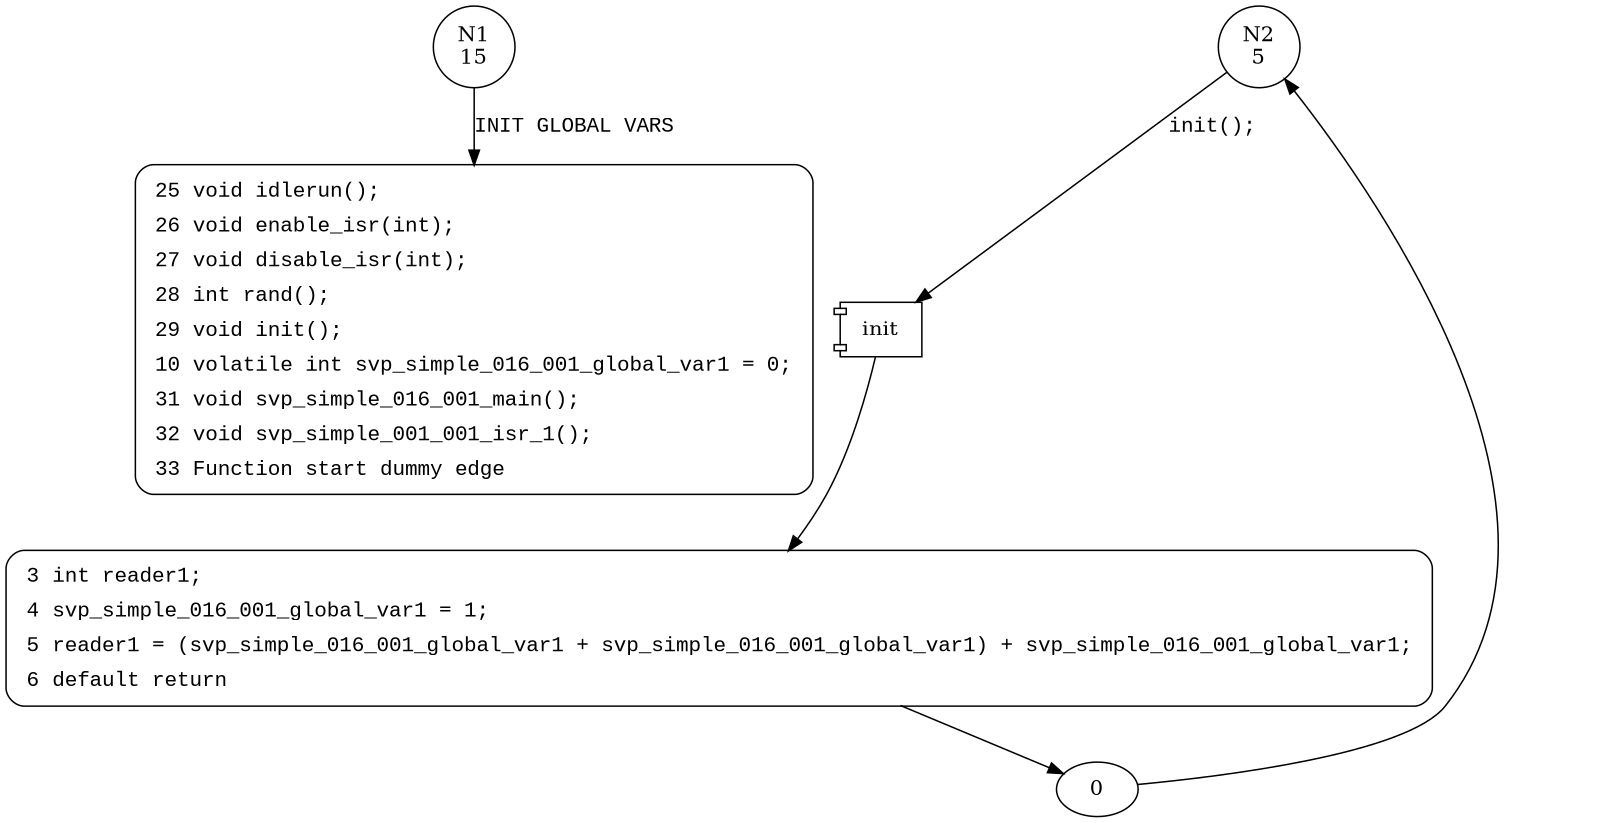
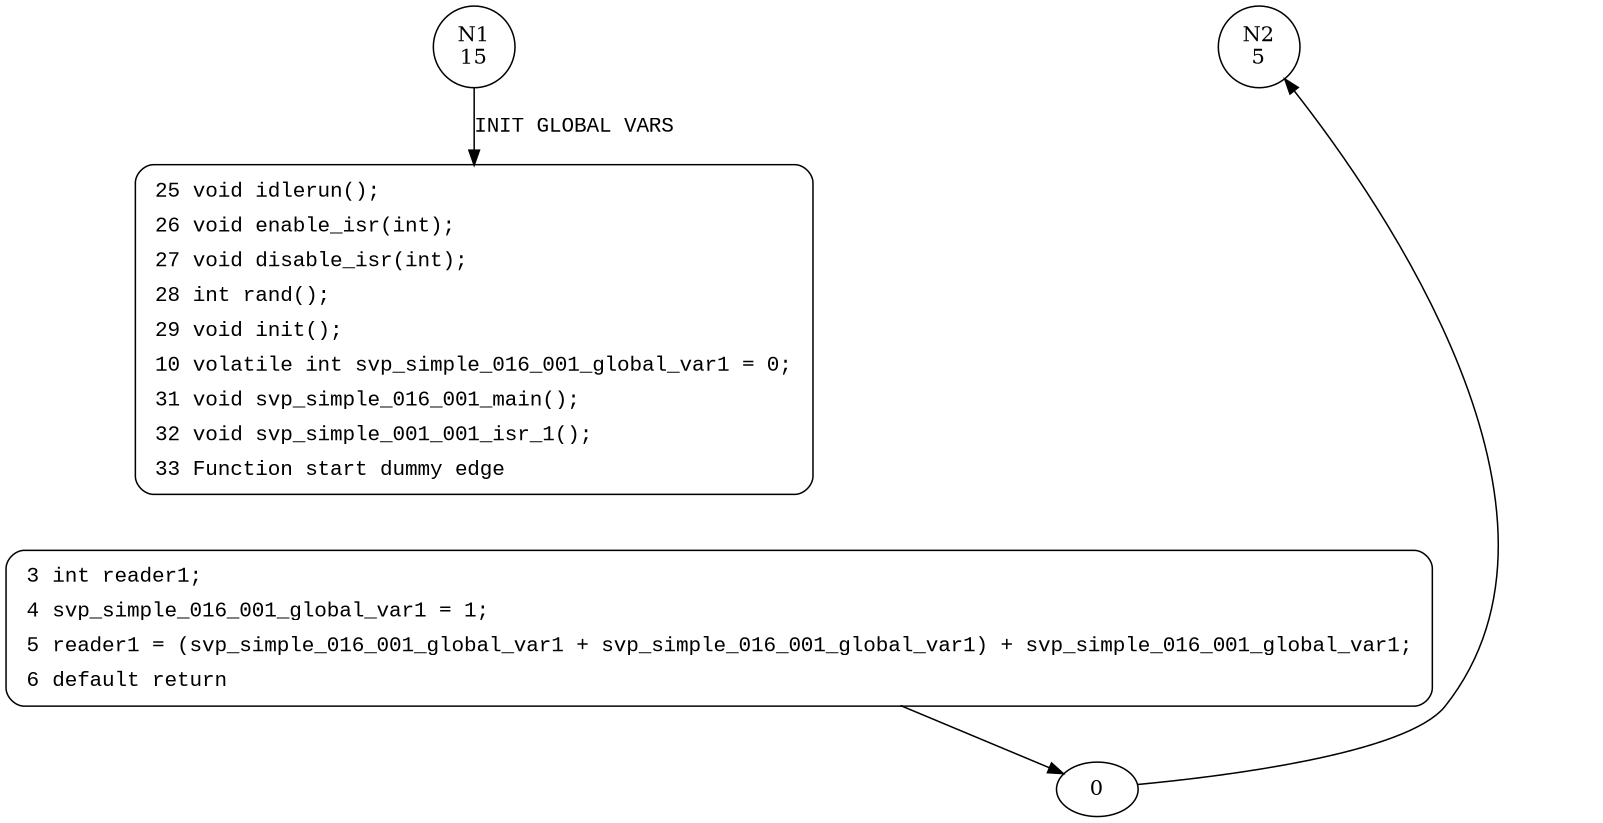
node "init": removed
